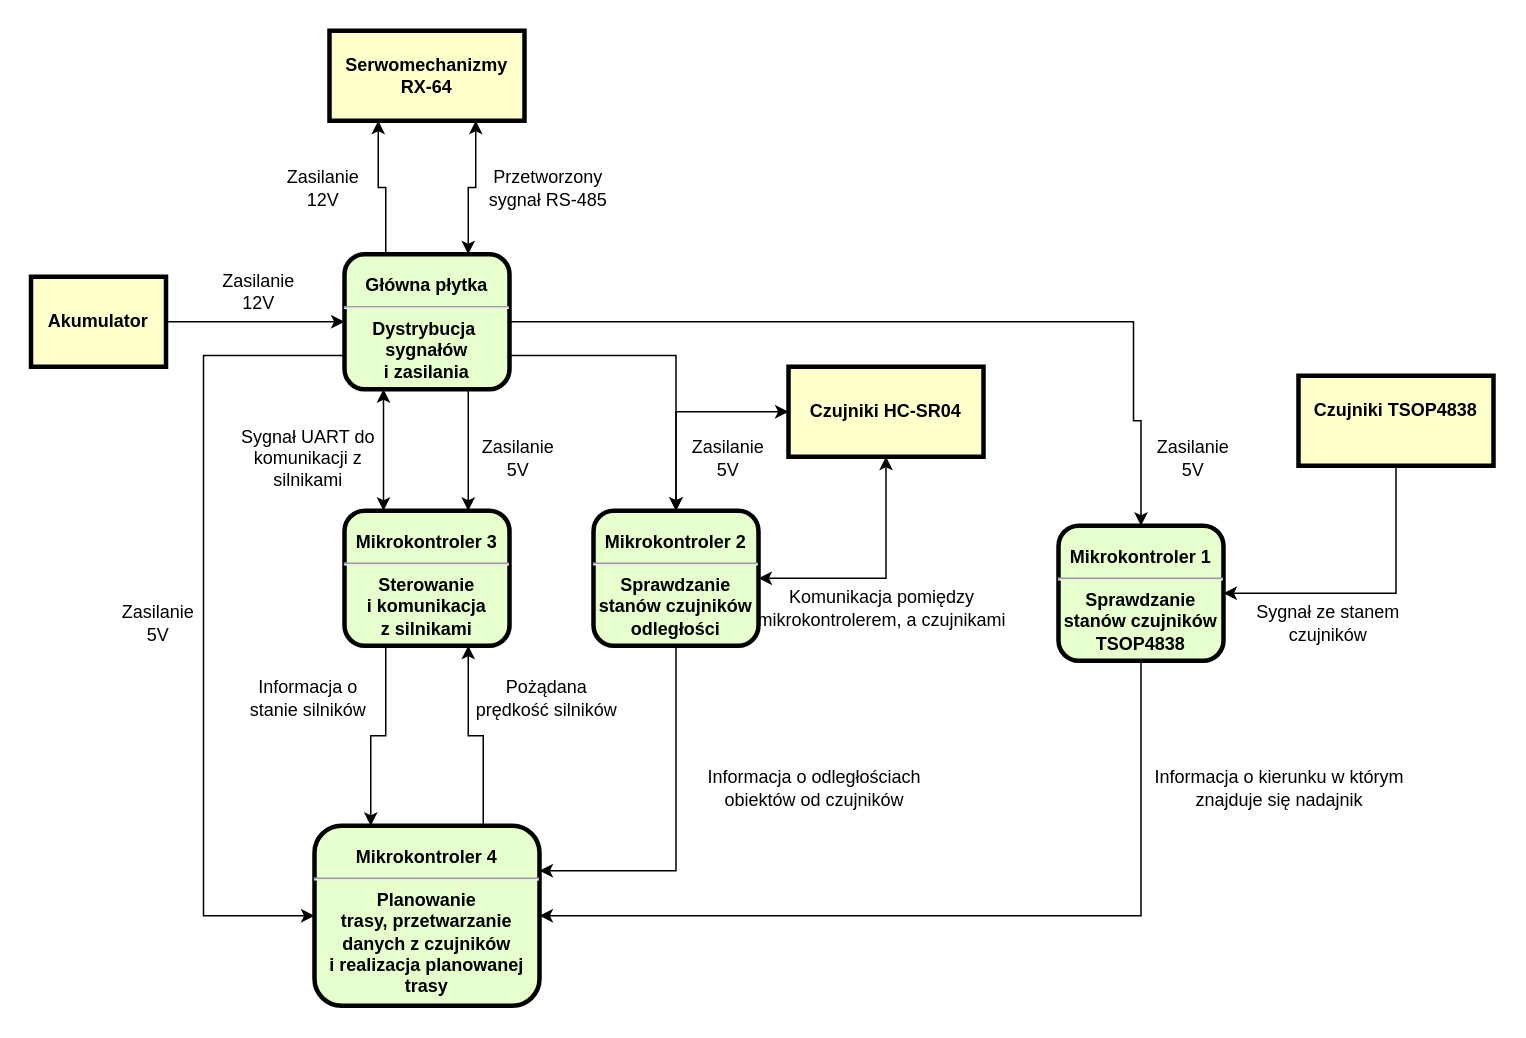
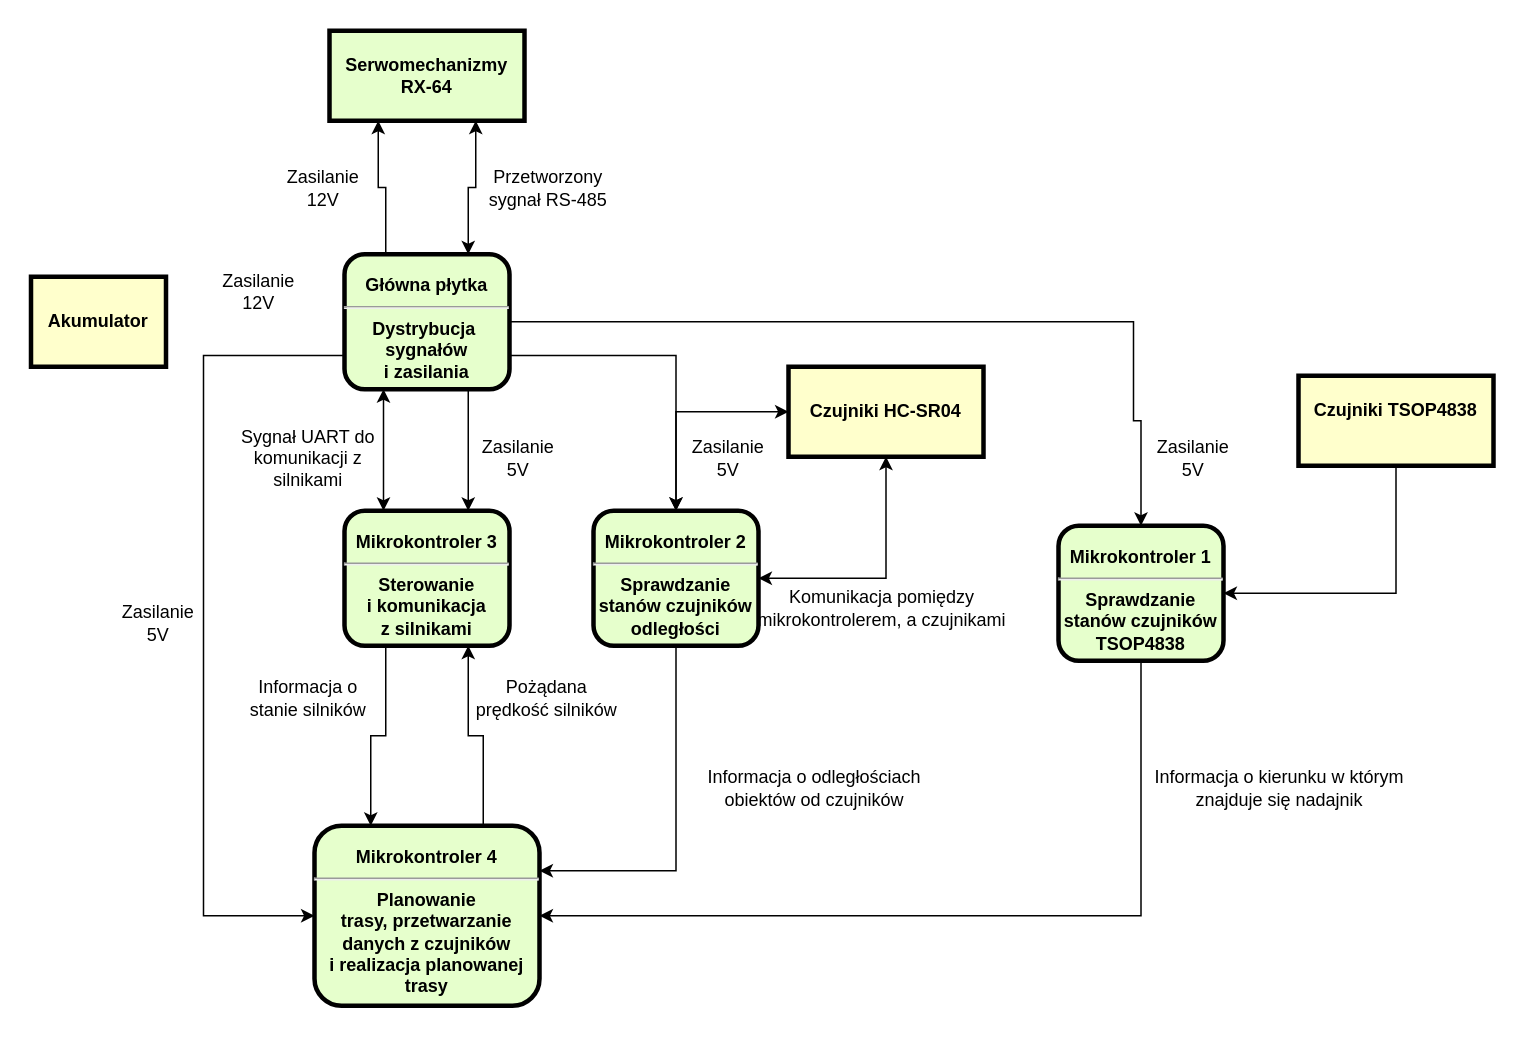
node "Serwomechanizmy RX-64": fillcolor #ffffcc -> #e6ffcc
edge "Akumulator" -> "Główna płytka Dystrybucja sygnałów i zasilania": removed
node "Sygnał ze stanem czujników": removed
